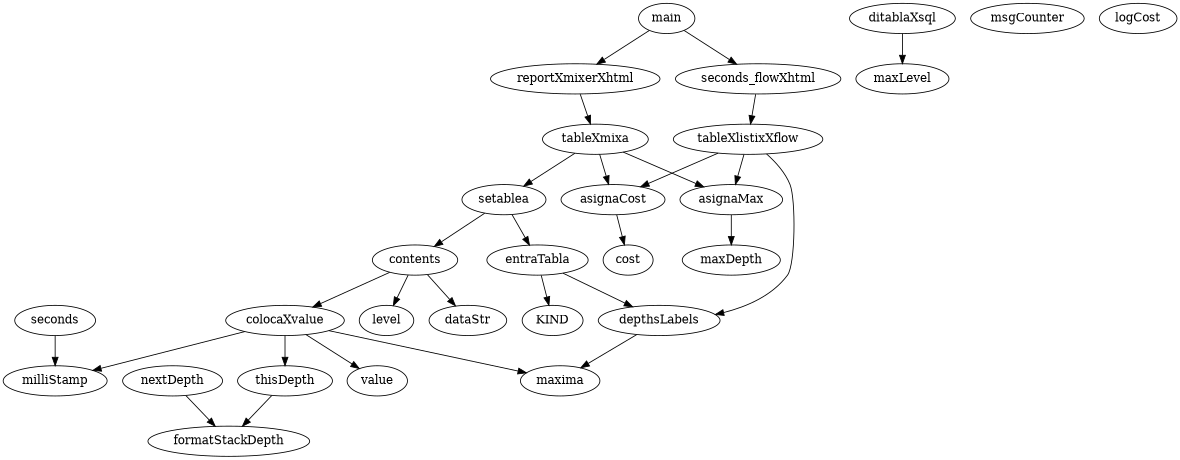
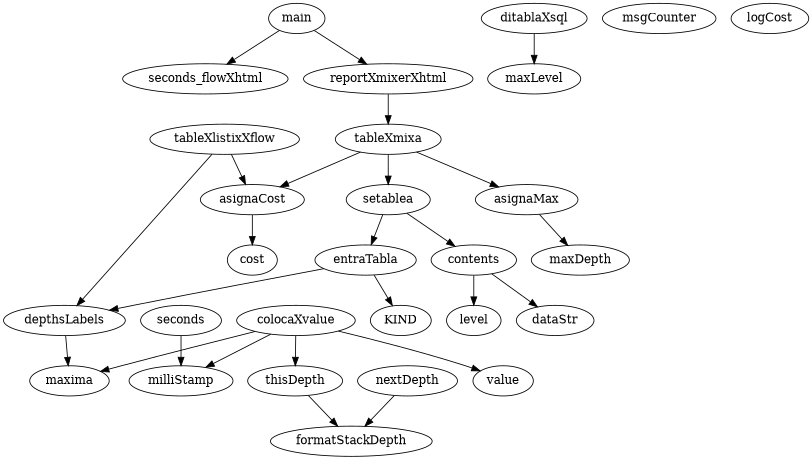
edge "seconds_flowXhtml" -> "tableXlistixXflow": removed
edge "tableXlistixXflow" -> "asignaMax": removed
edge "contents" -> "colocaXvalue": removed
